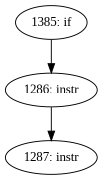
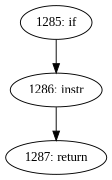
node "1385: if": label "1385: if" -> "1285: if"
node "1287: instr": label "1287: instr" -> "1287: return"
